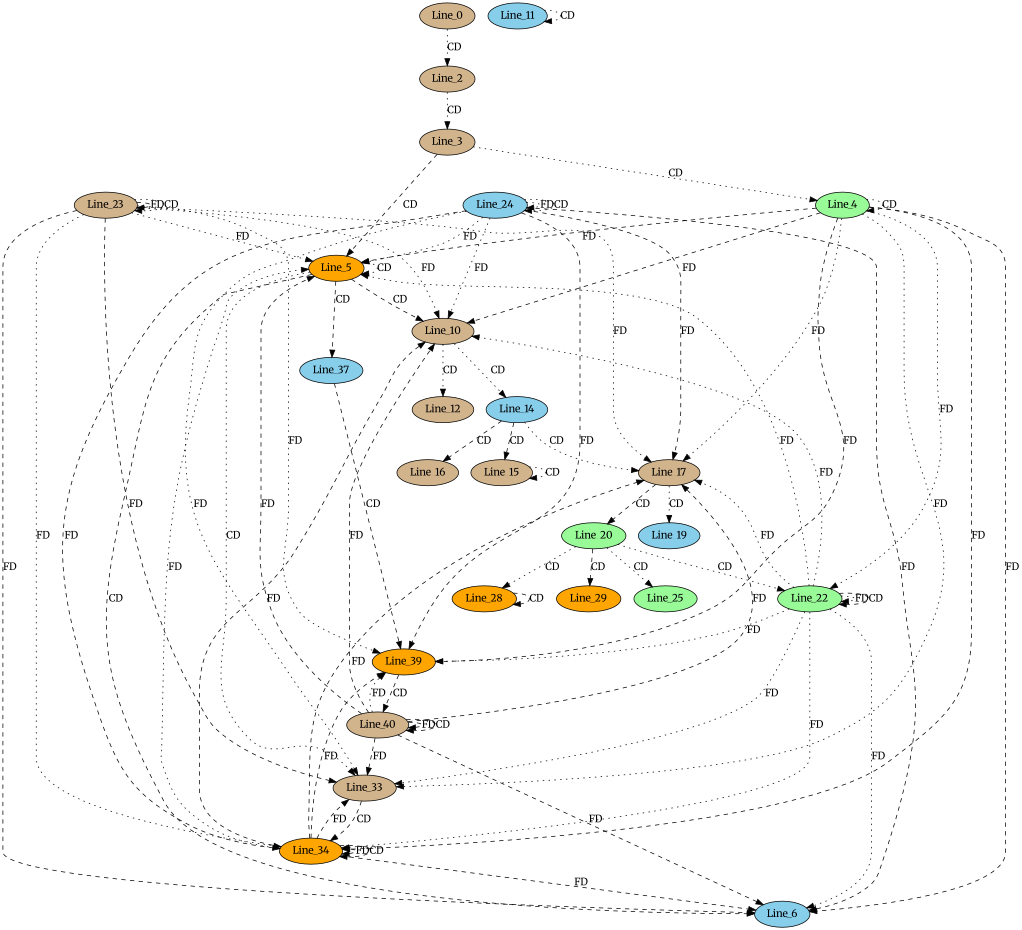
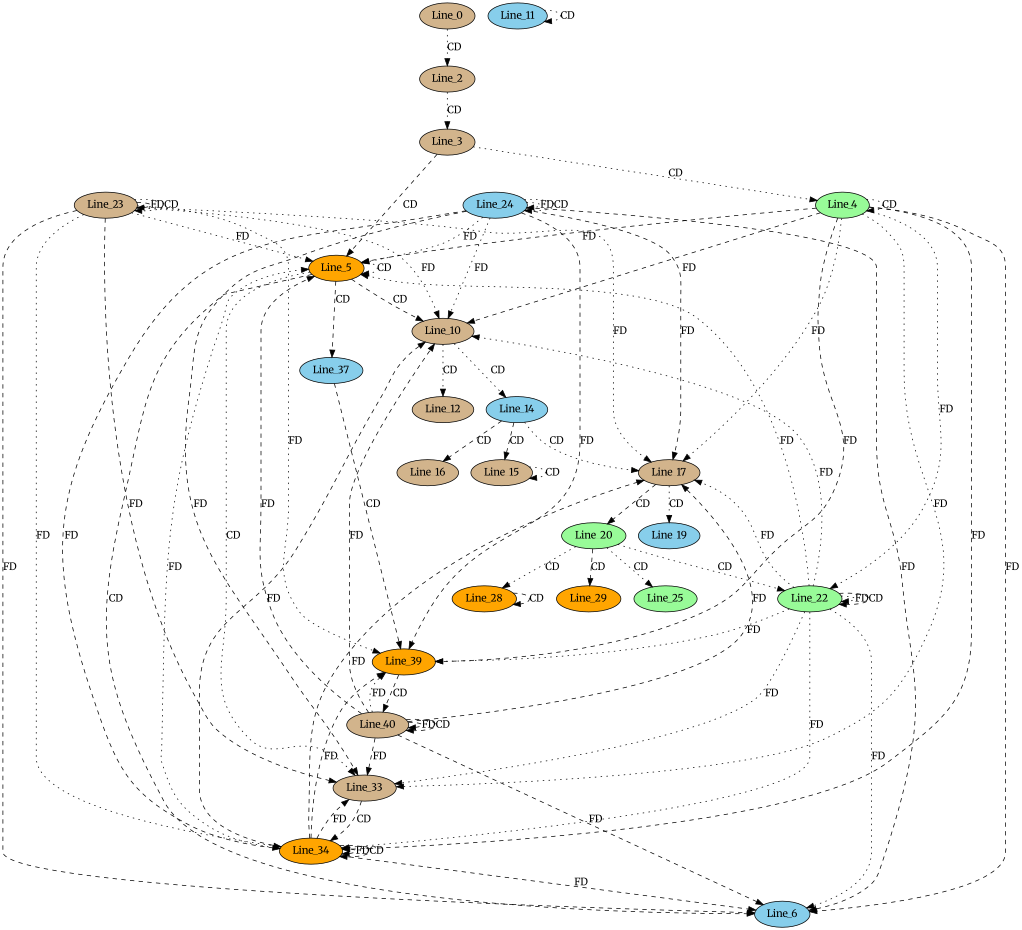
edge "Line_24" -> "Line_33": style dotted -> dashed
